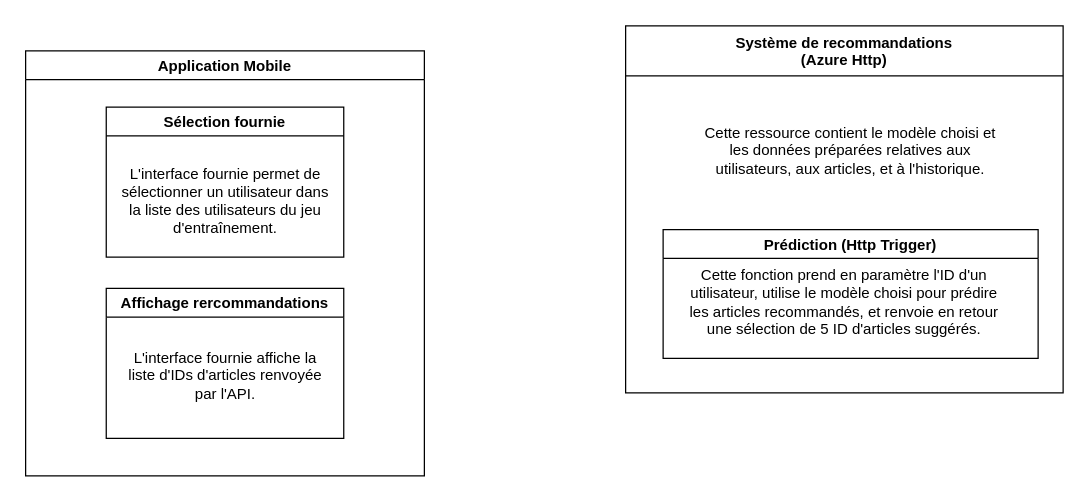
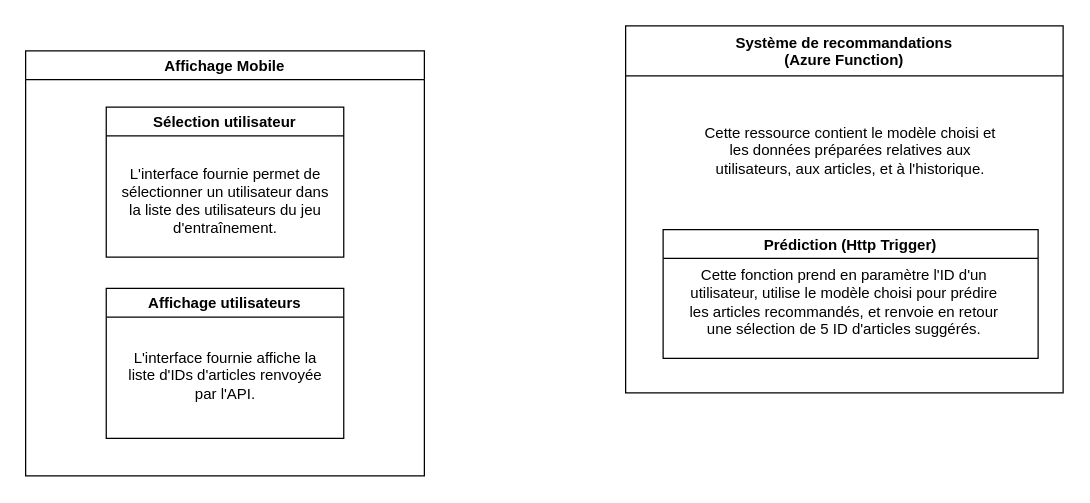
node "Système de recommandations (Azure Http)": label "Système de recommandations (Azure Http)" -> "Système de recommandations (Azure Function)"
node "Application Mobile": label "Application Mobile" -> "Affichage Mobile"
node "Sélection fournie": label "Sélection fournie" -> "Sélection utilisateur"
node "Affichage rercommandations": label "Affichage rercommandations" -> "Affichage utilisateurs"
